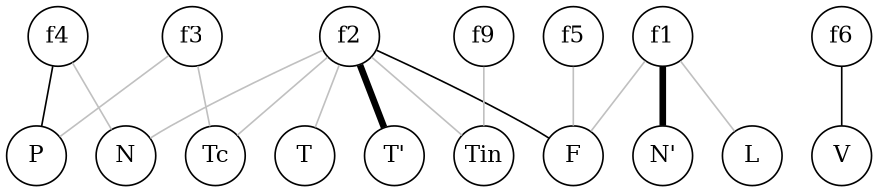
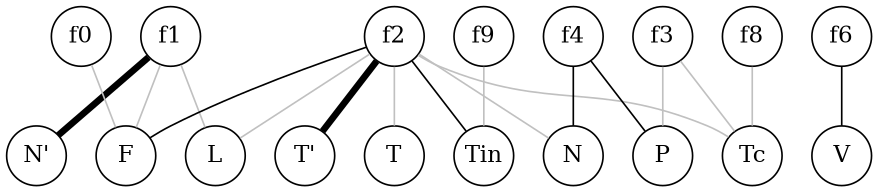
node "f5": label "f5" -> "f0"
node "f8": added
edge "f4" -- "N": color gray -> black
edge "f2" -- "L": added
edge "f2" -- "Tin": color gray -> black
